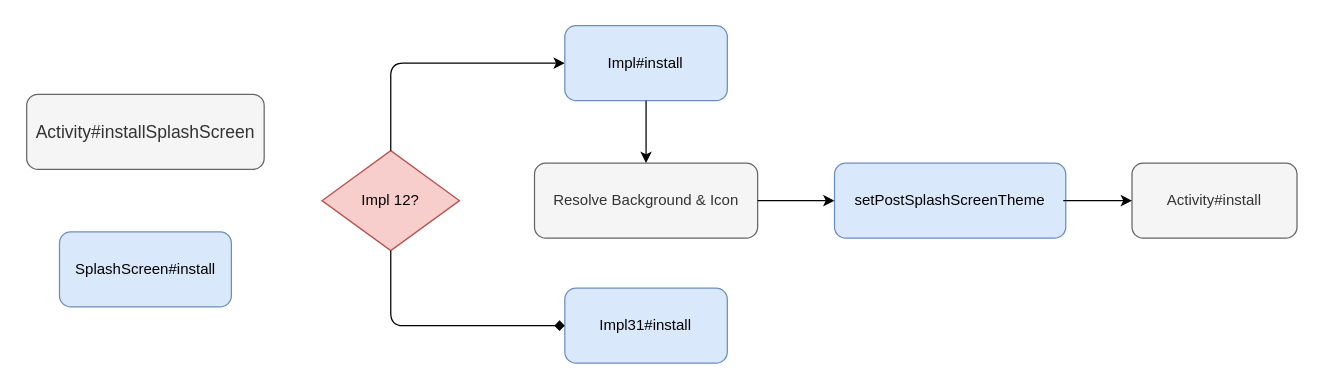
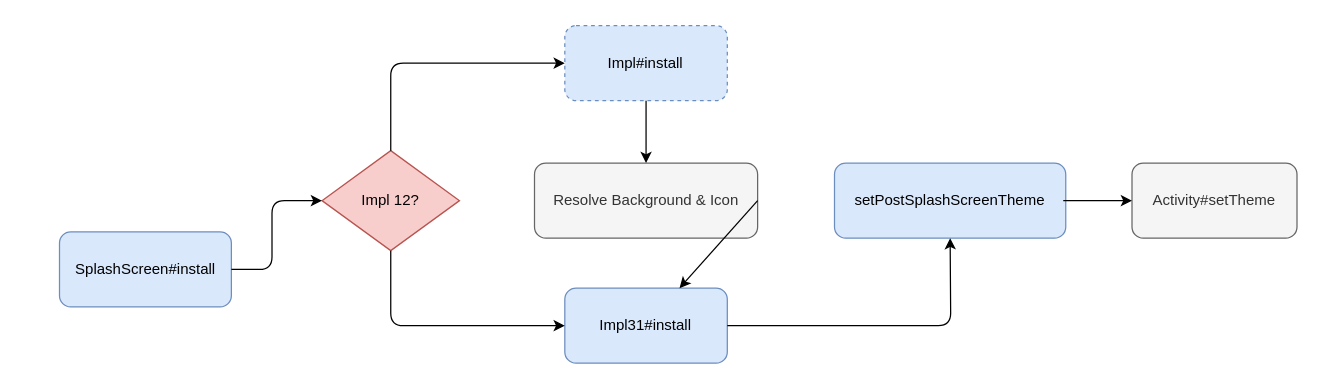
node "Impl#install": style solid -> dashed
node "Activity#installSplashScreen": removed
edge "Resolve Background & Icon" -> "setPostSplashScreenTheme": now "Resolve Background & Icon" -> "Impl31#install"
node "Activity#install": label "Activity#install" -> "Activity#setTheme"
edge "SplashScreen#install" -> "Impl 12?": added
edge "Impl 12?" -> "Impl31#install": arrowhead diamond -> classic
edge "Impl31#install" -> "setPostSplashScreenTheme": added
